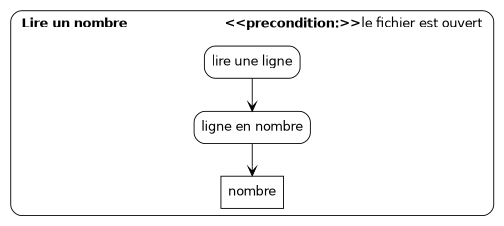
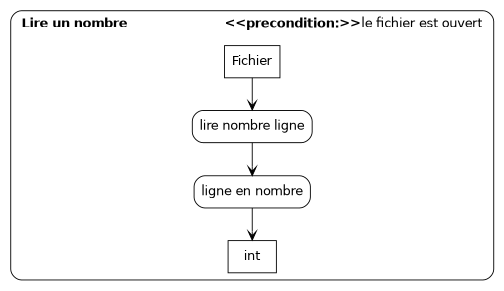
node "Fichier": added
node "lire une ligne": label "lire une ligne" -> "lire nombre ligne"
node "nombre": label "nombre" -> "int"
